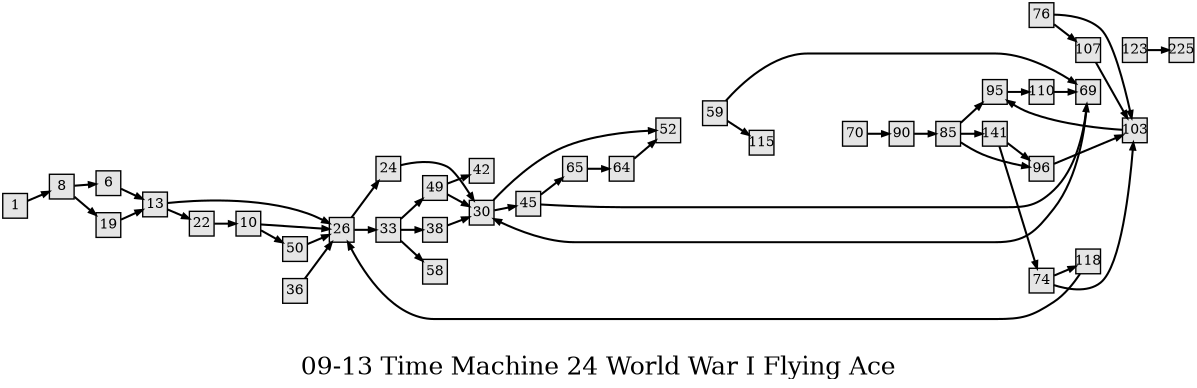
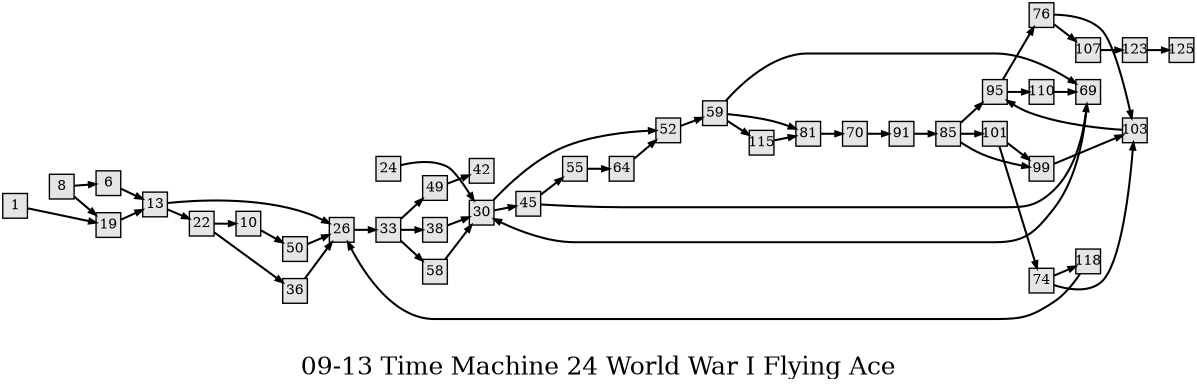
node "225": label "225" -> "125"
edge "95" -> "76": added
edge "107" -> "103": now "107" -> "123"
edge "52" -> "59": added
node "81": added
node "90": label "90" -> "91"
node "141": label "141" -> "101"
node "65": label "65" -> "55"
node "96": label "96" -> "99"
edge "1" -> "8": now "1" -> "19"
edge "49" -> "30": now "58" -> "30"
edge "26" -> "24": removed
edge "10" -> "26": removed
edge "22" -> "36": added
